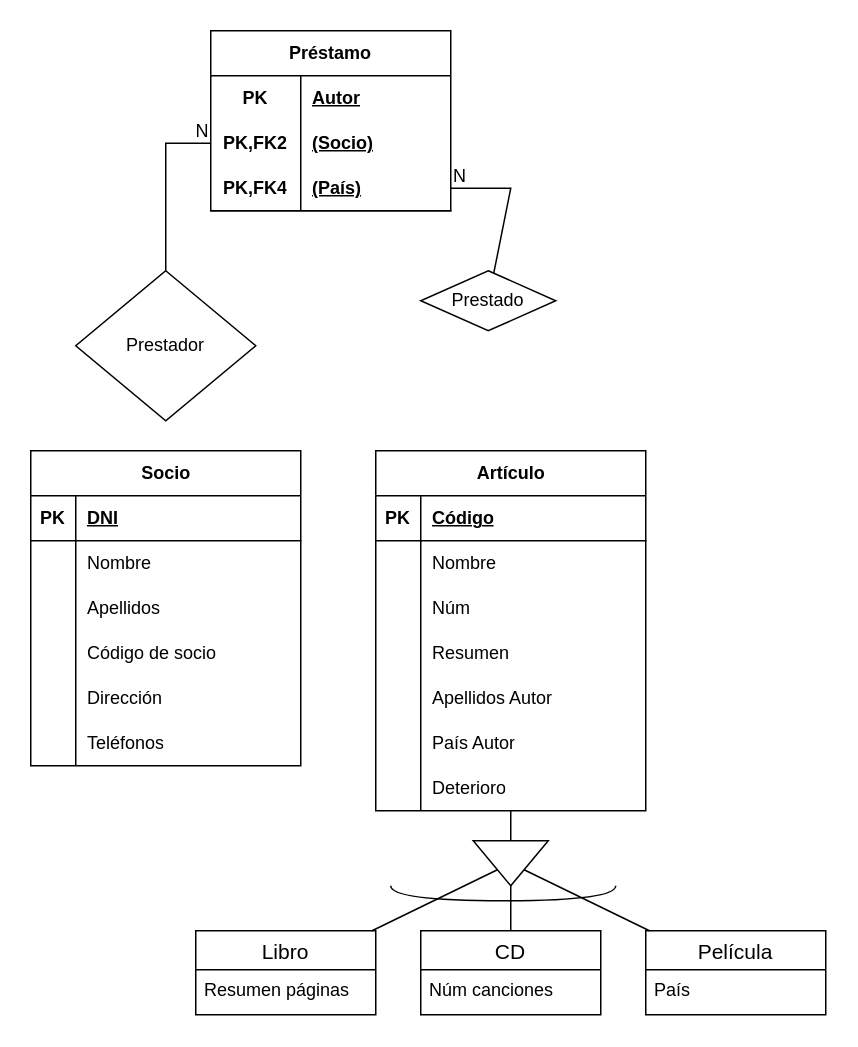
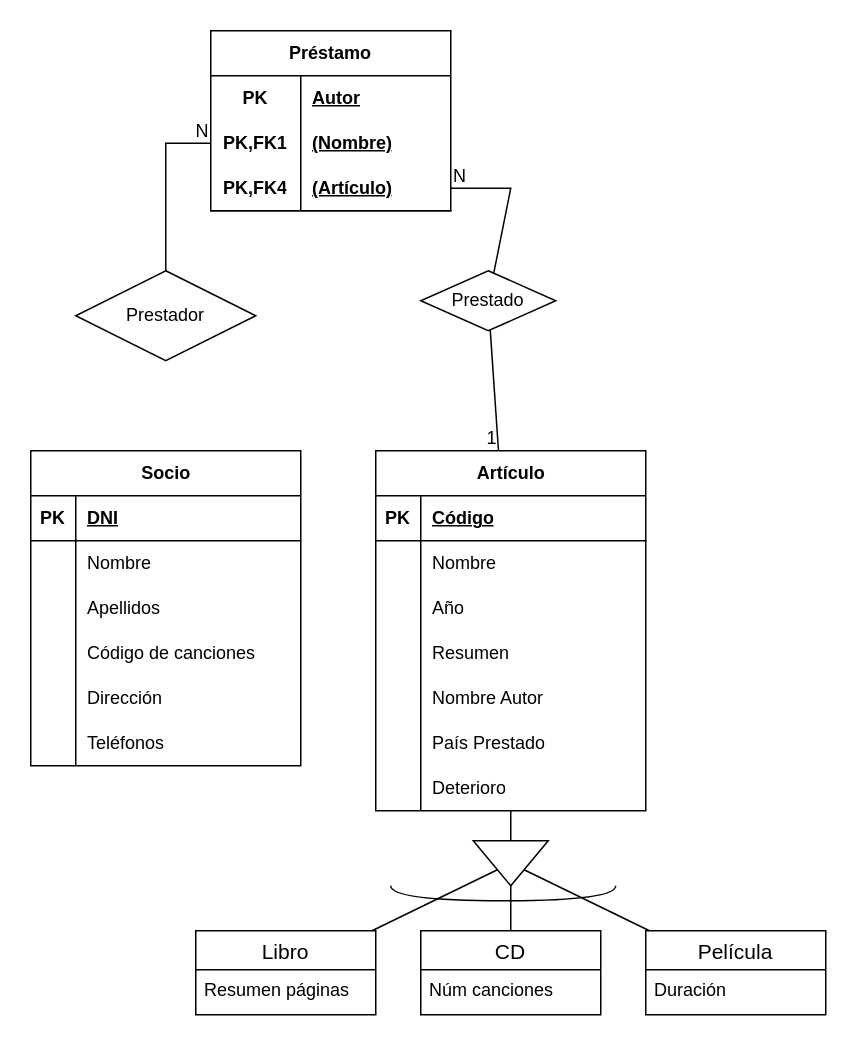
node "PK,FK2": label "PK,FK2" -> "PK,FK1"
node "(Socio)": label "(Socio)" -> "(Nombre)"
node "(País)": label "(País)" -> "(Artículo)"
node "Prestador": size 180x150 -> 180x90
edge "Prestado" -- "Artículo": added, label "1"
node "Núm": label "Núm" -> "Año"
node "Código de socio": label "Código de socio" -> "Código de canciones"
node "Apellidos Autor": label "Apellidos Autor" -> "Nombre Autor"
node "País Autor": label "País Autor" -> "País Prestado"
node "País": label "País" -> "Duración"
